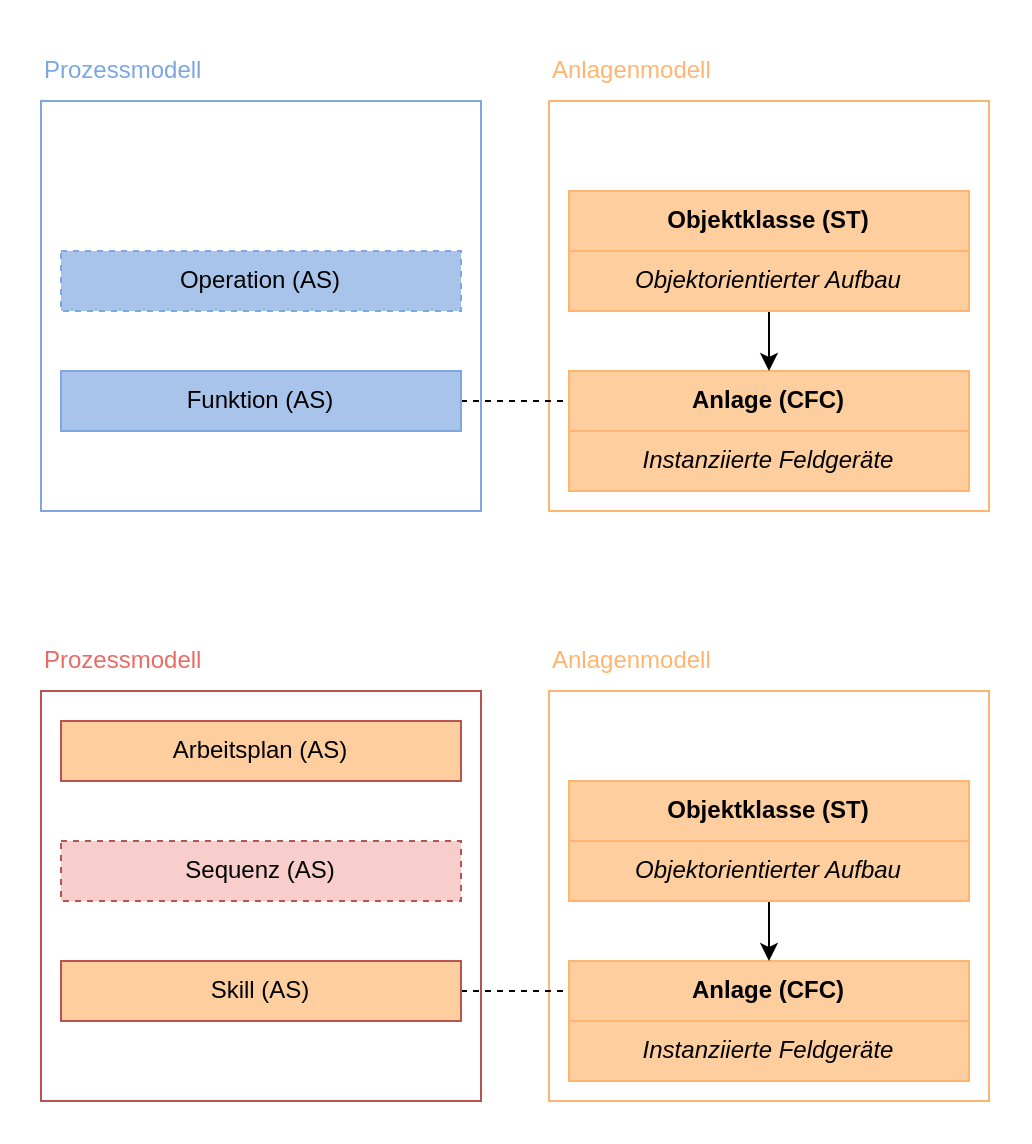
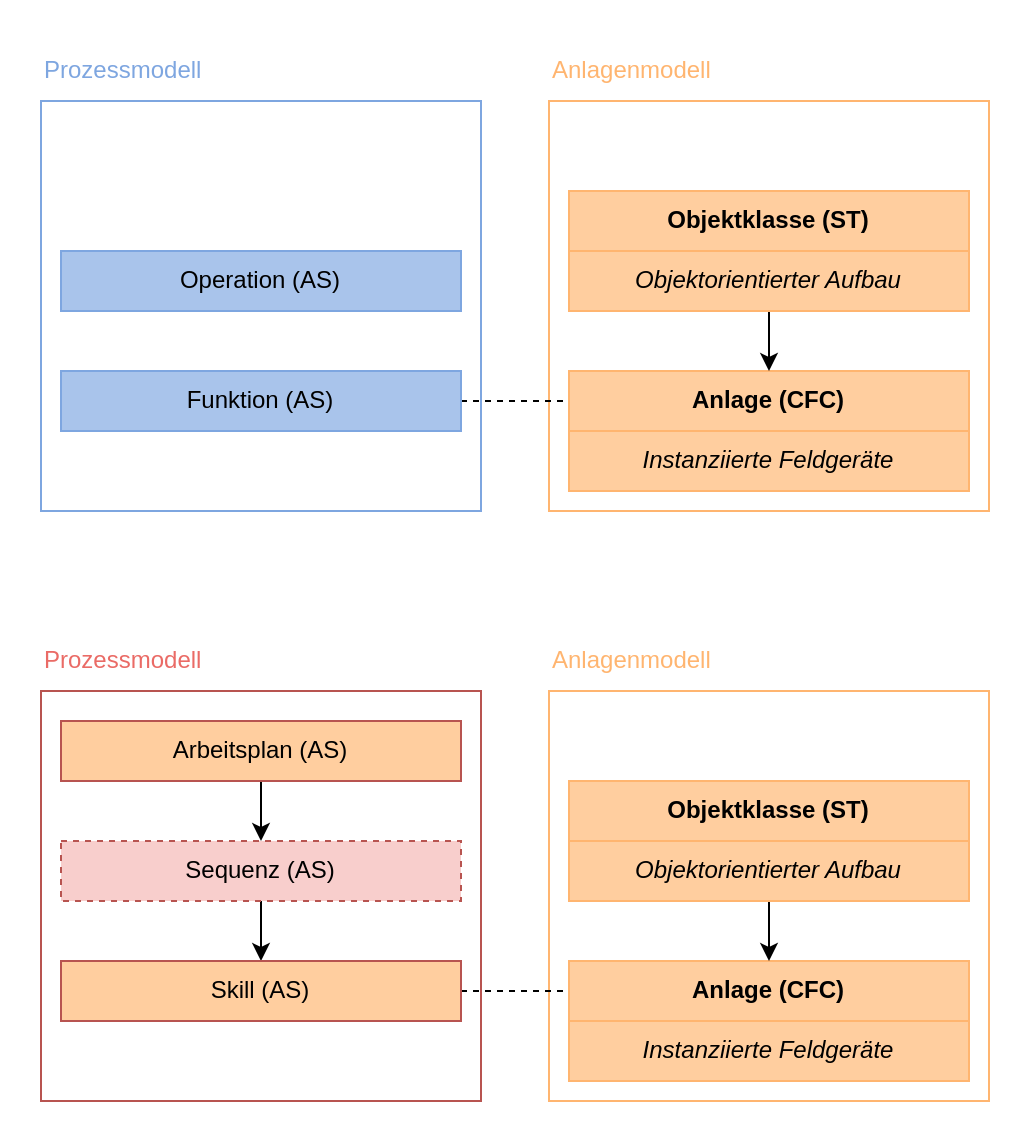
node "Operation (AS)": style dashed -> solid
edge "Arbeitsplan (AS)" -> "Sequenz (AS)": added
edge "Sequenz (AS)" -> "Skill (AS)": added
